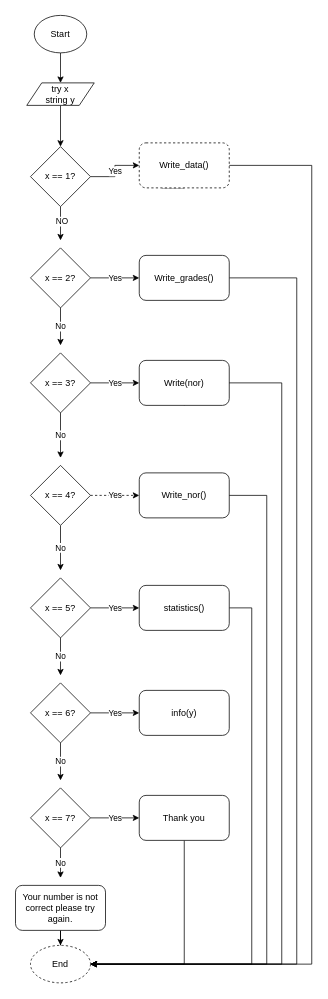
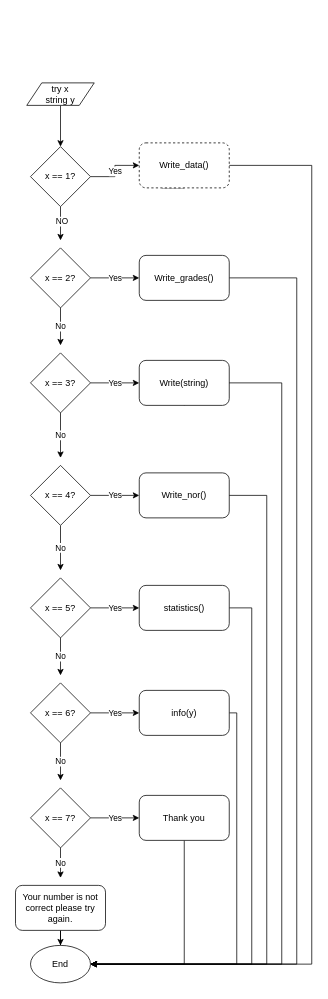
node "Start": removed
edge "Start" -> "try x string y": removed
node "Write(nor)": label "Write(nor)" -> "Write(string)"
edge "x == 4?" -> "Write_nor()": style dashed -> solid
edge "info(y)" -> "End": added
node "End": style dashed -> solid
